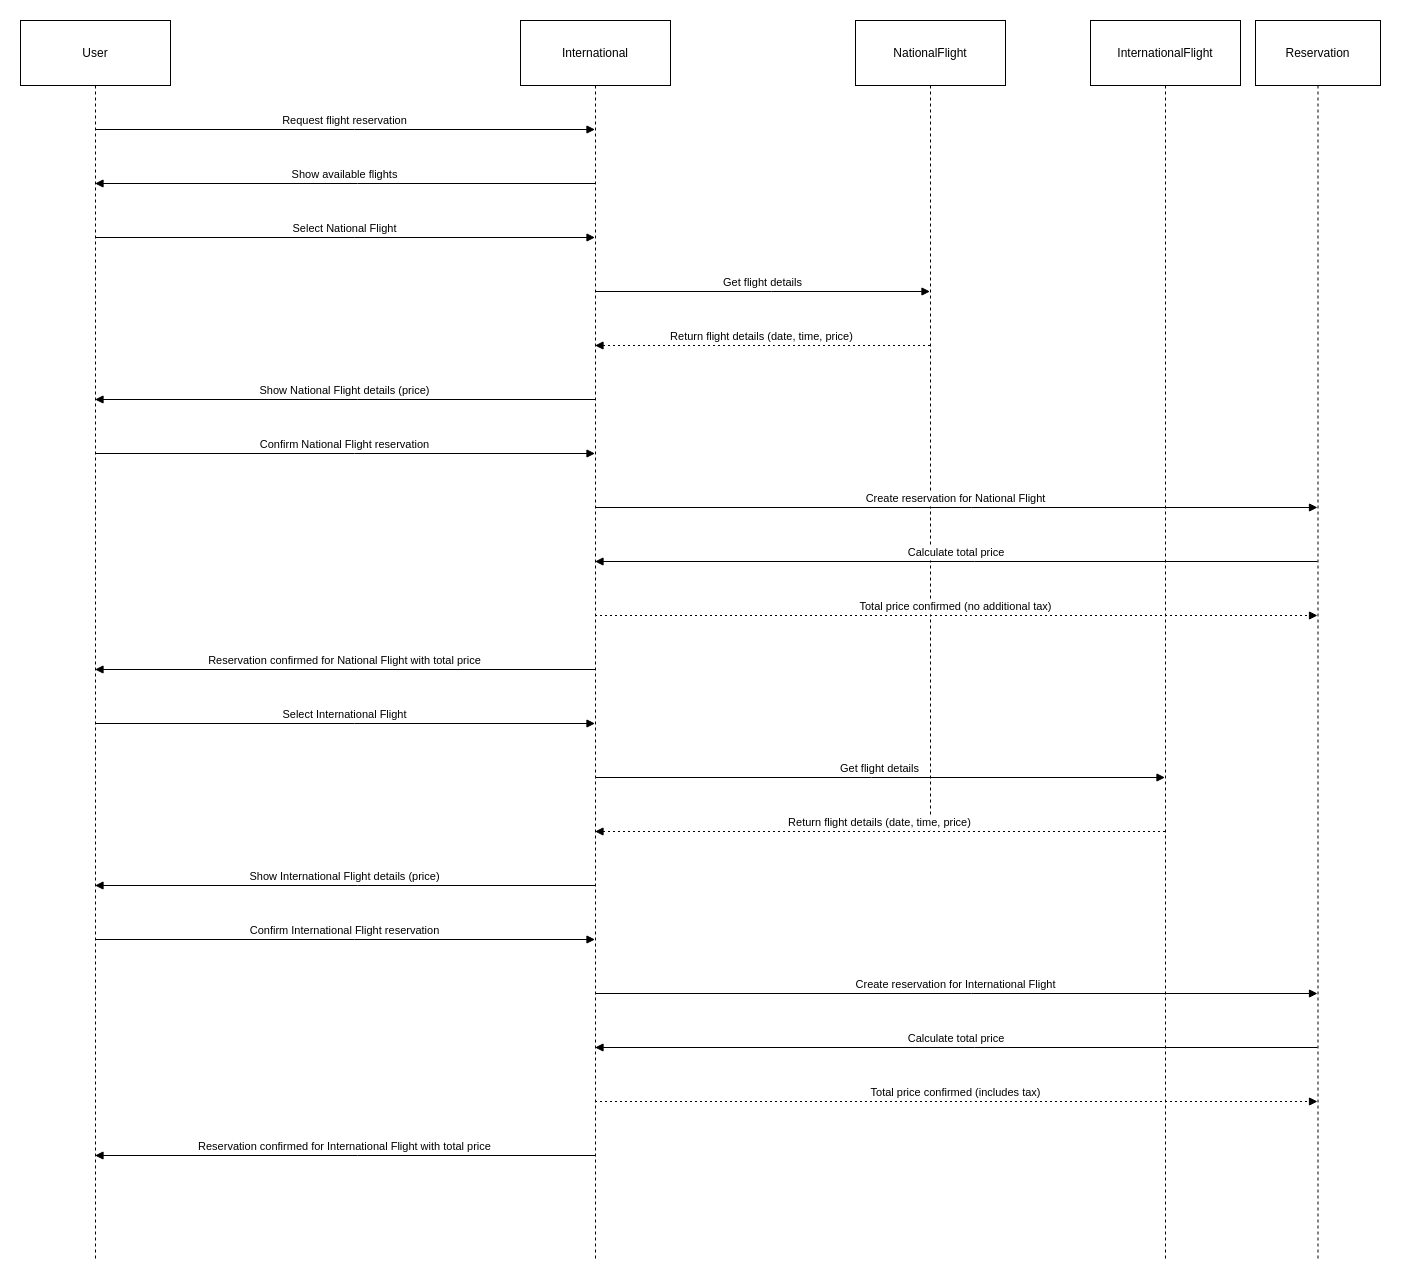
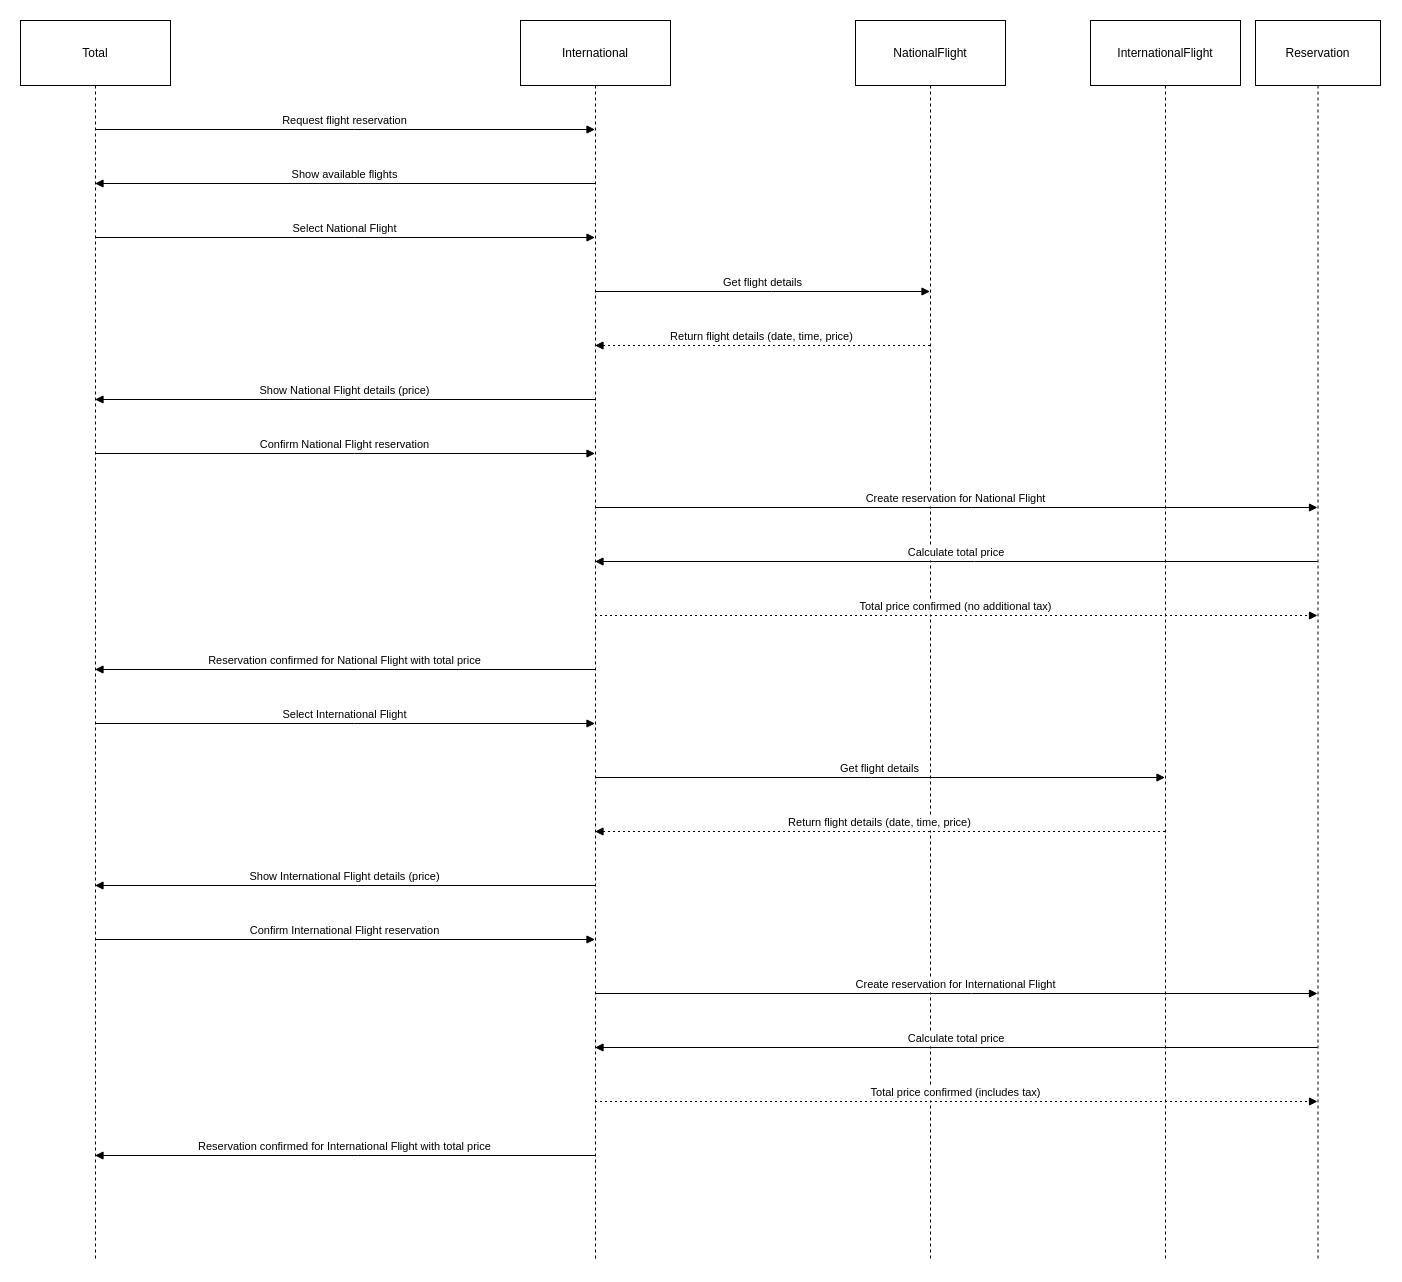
node "User": label "User" -> "Total"
node "NationalFlight": size 150x810 -> 150x1240
